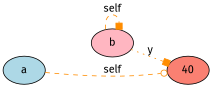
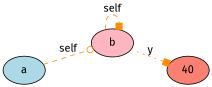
edge "a" -> "40": now "a" -> "b"
